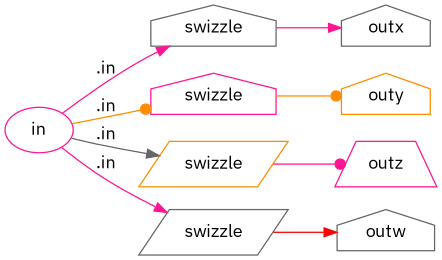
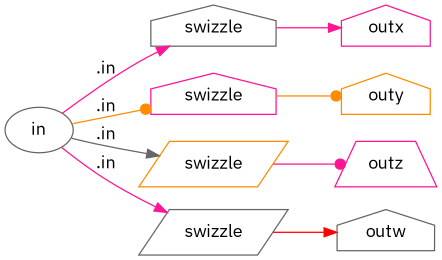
node "outx": color gray40 -> deeppink
node "in": color deeppink -> gray40
